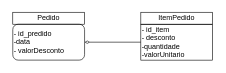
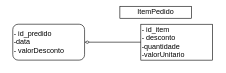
node "Pedido": removed
node "ItemPedido": moved (177, 18) -> (156, 12)
